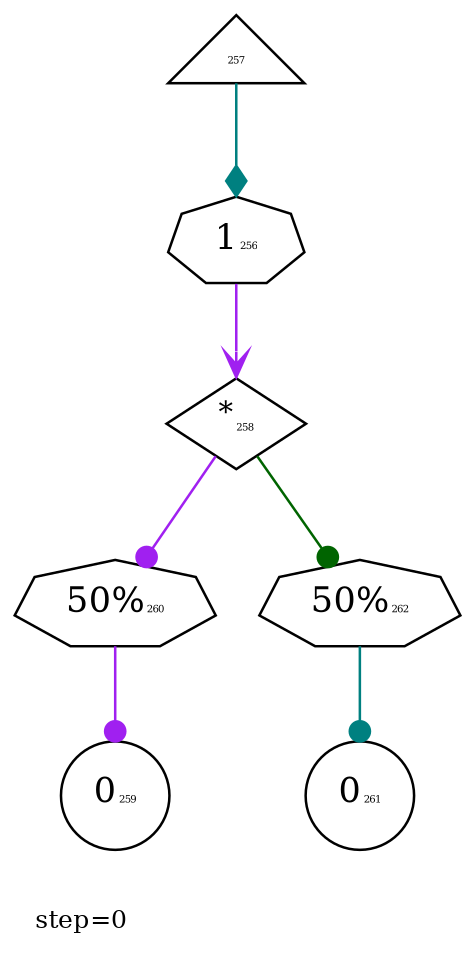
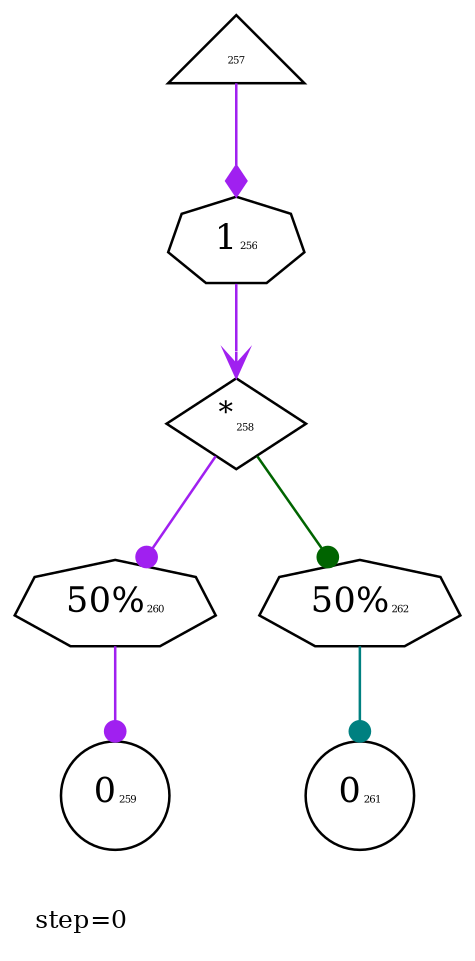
edge "257" -> "1": color teal -> purple
